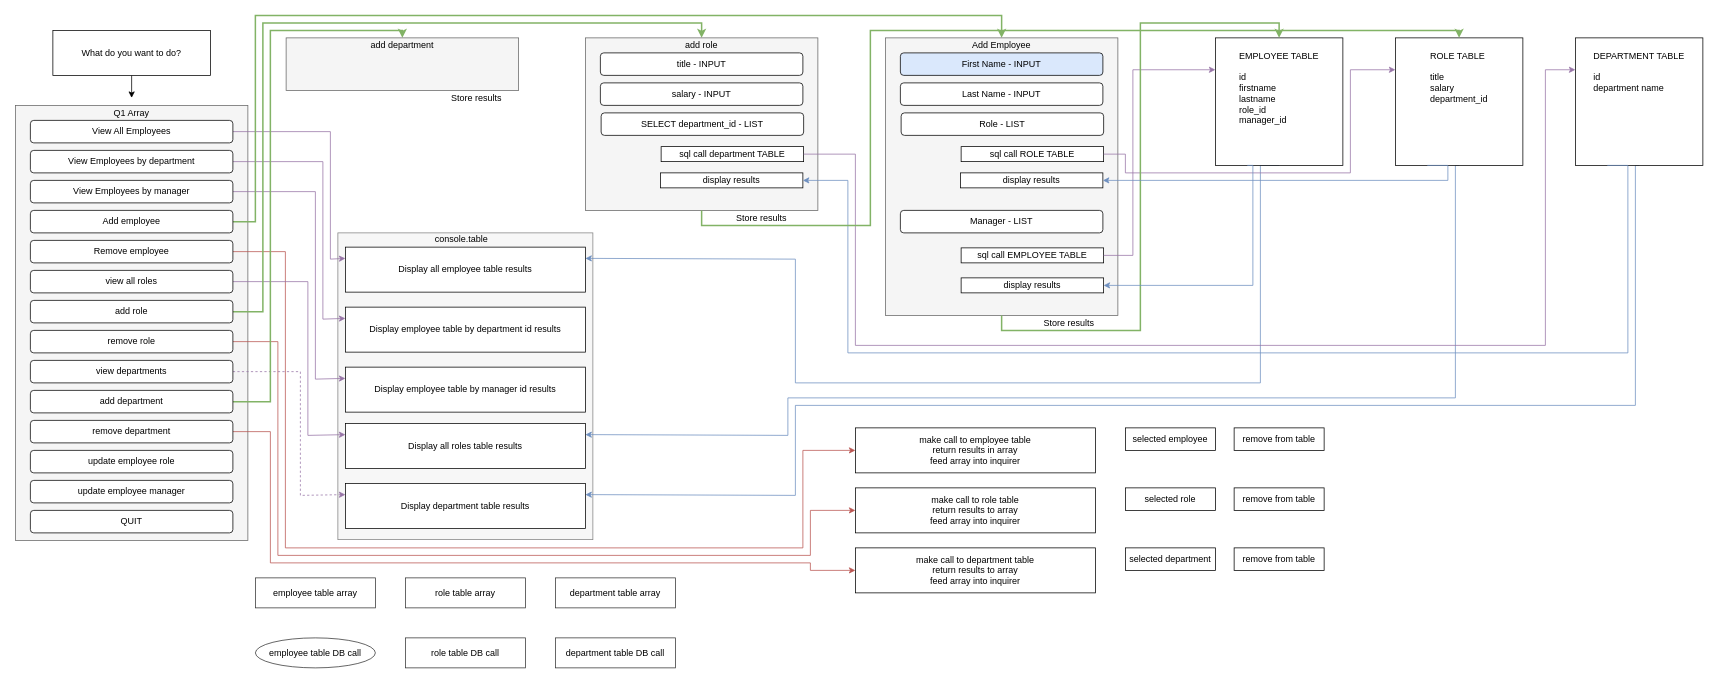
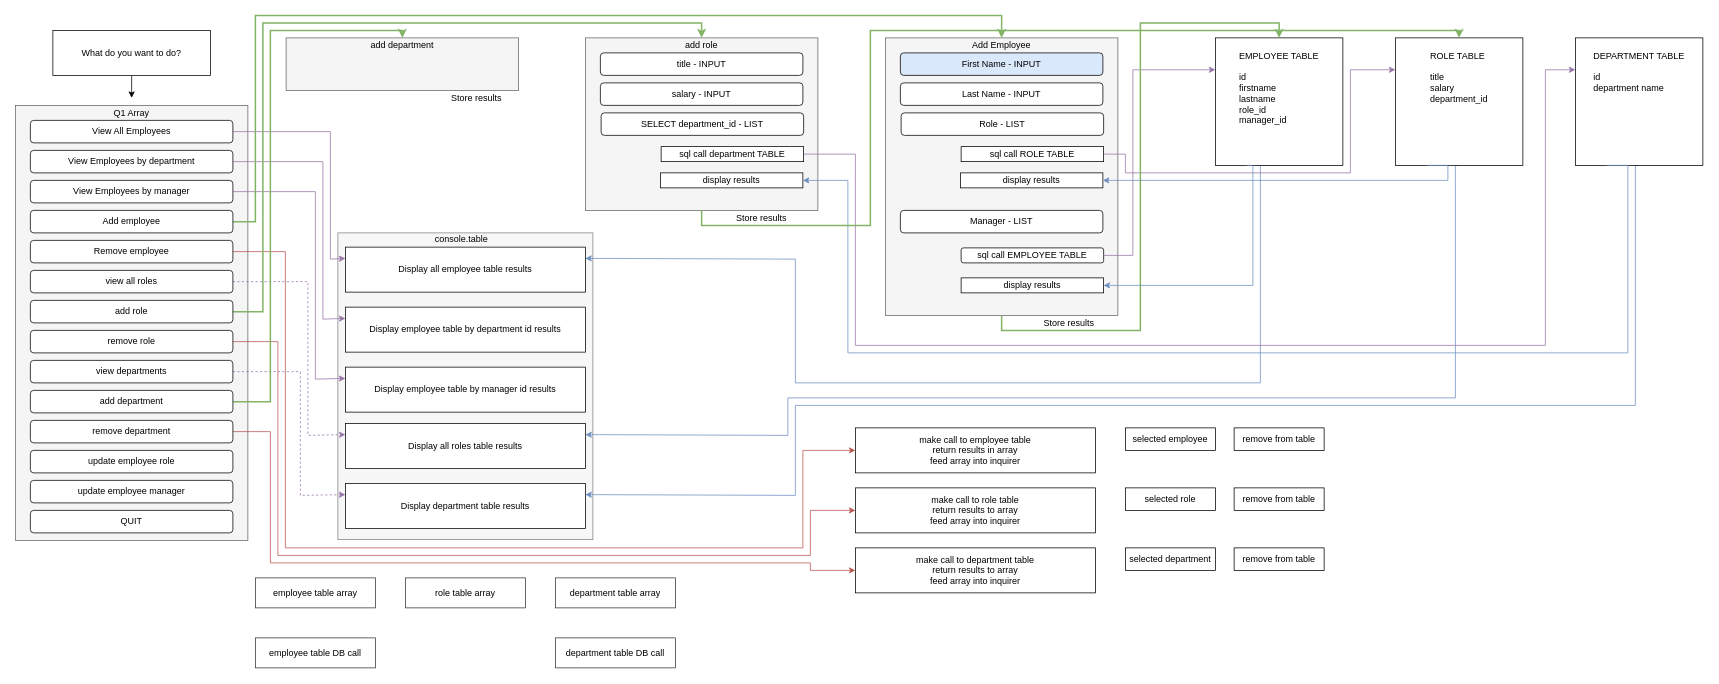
node "sql call EMPLOYEE TABLE": shape rectangle -> rounded rectangle
edge "view all roles" -> "Display all roles table results": style solid -> dashed
node "employee table DB call": shape ellipse -> rectangle
node "role table DB call": removed
